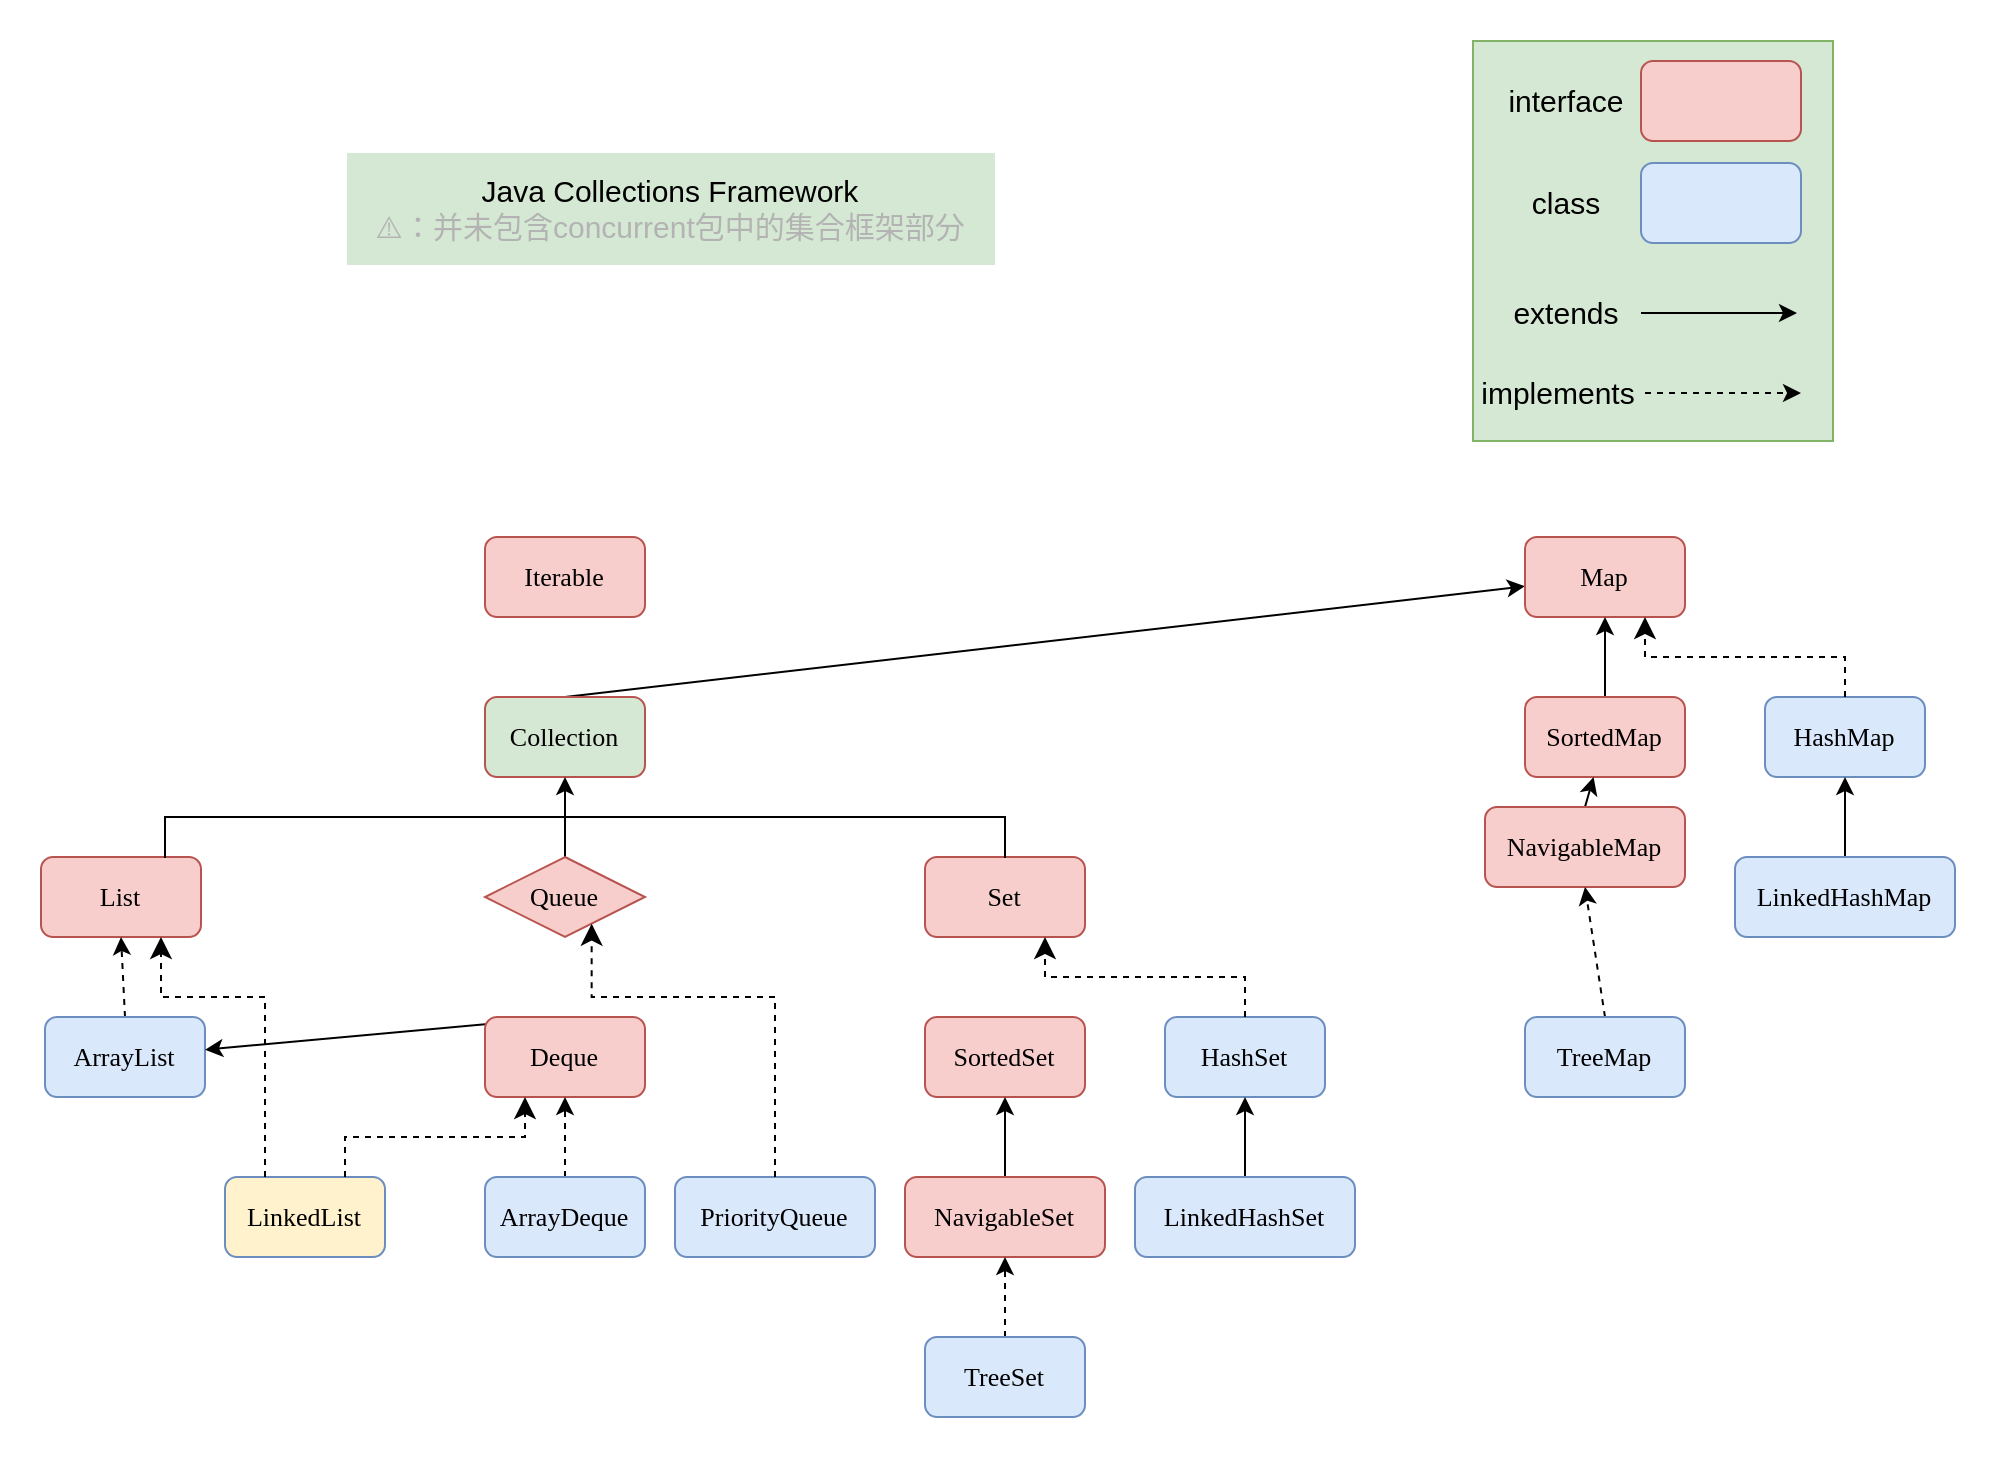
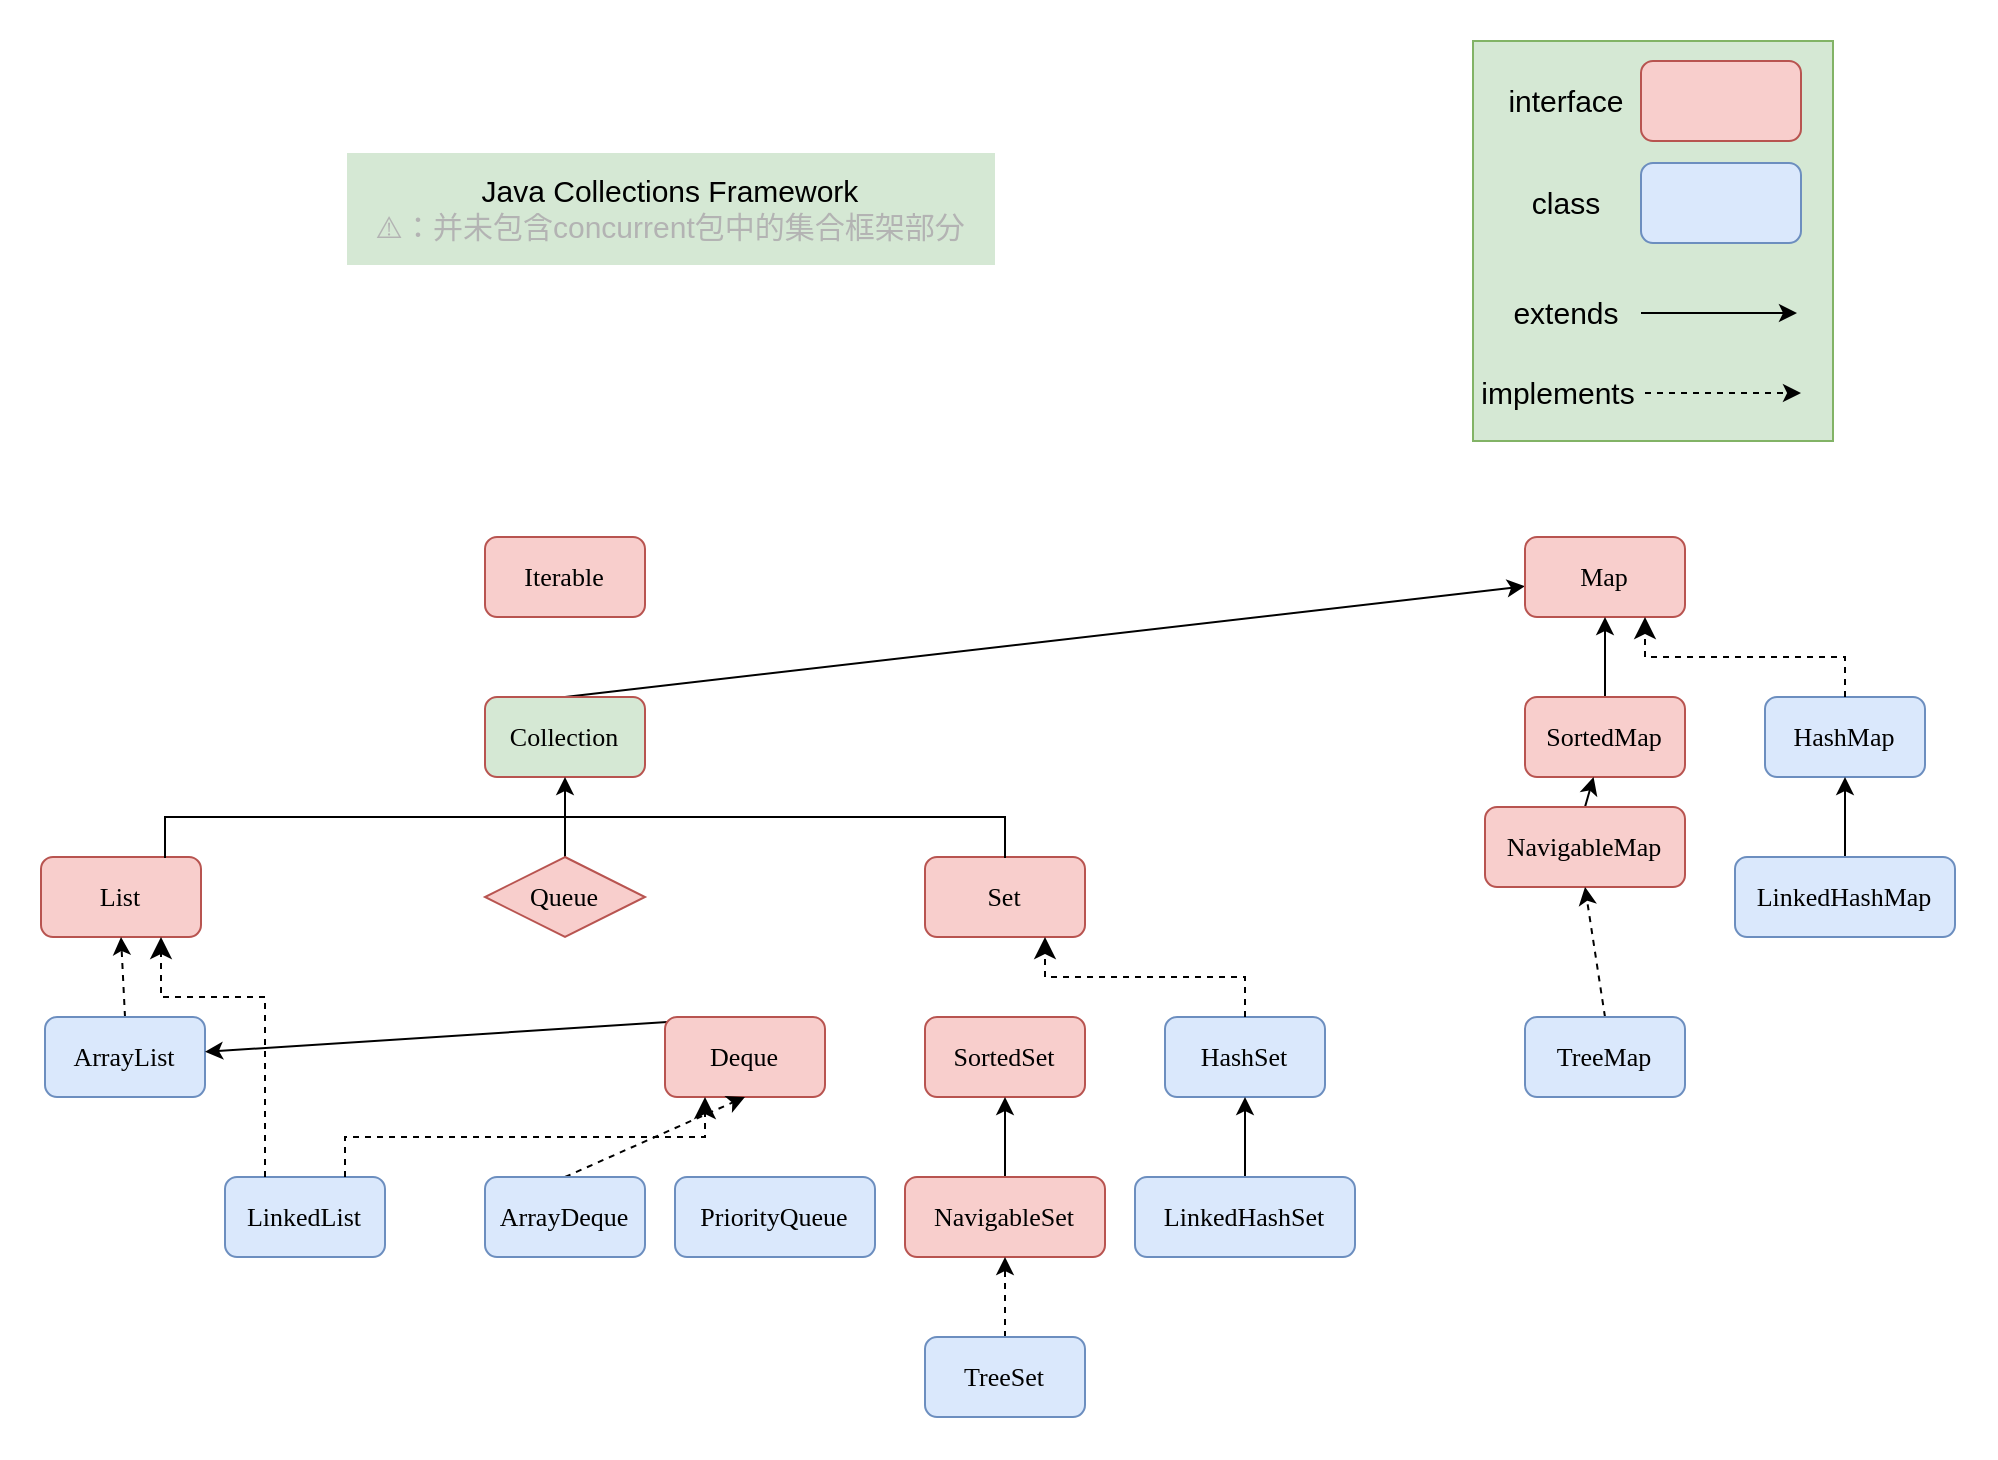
edge "PriorityQueue" -> "Queue": removed
node "Deque": moved (565, 1057) -> (745, 1057)
node "LinkedList": fillcolor #fff2cc -> #dae8fc
